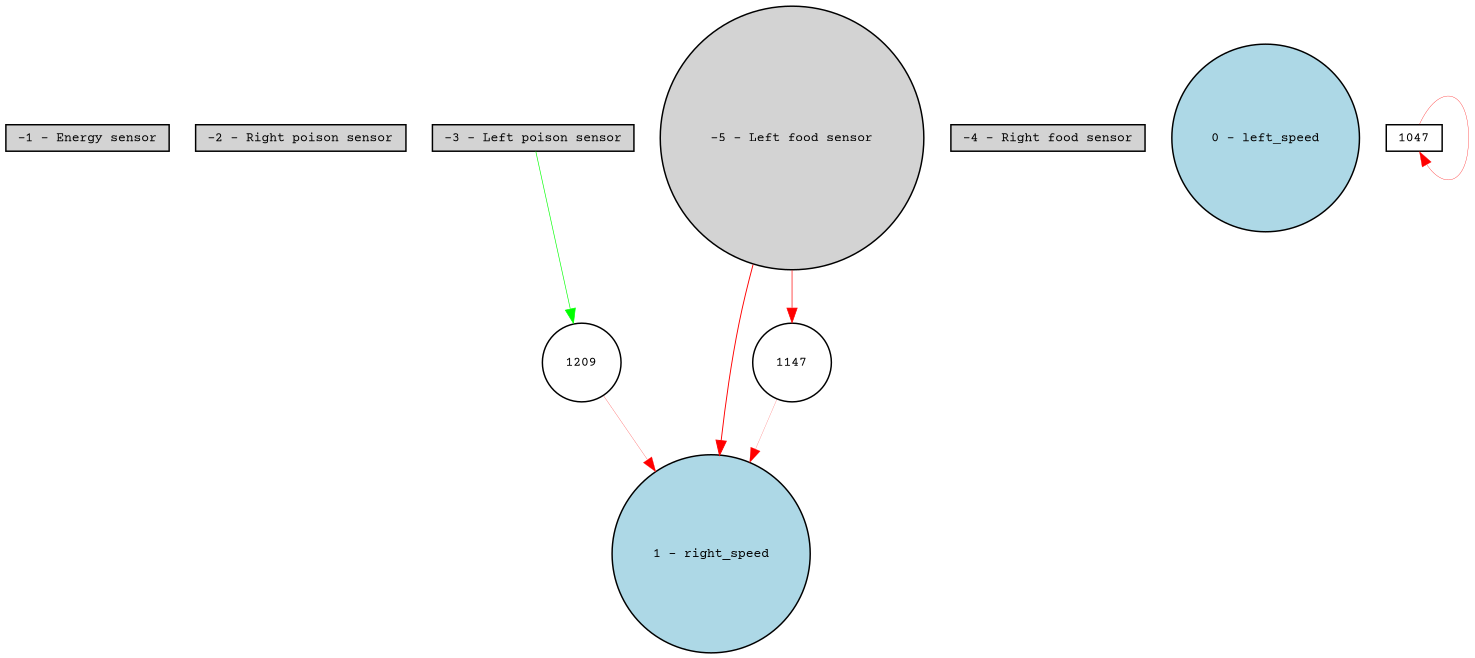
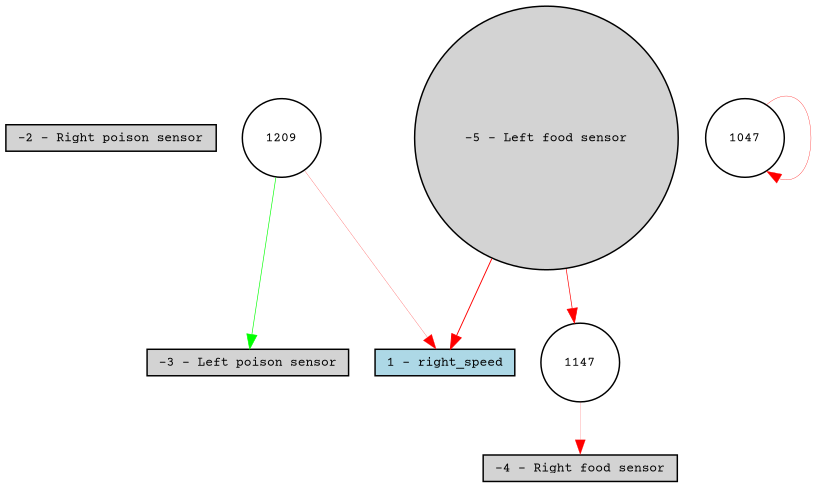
node "-1 - Energy sensor": removed
node "0 - left_speed": removed
node "1047": shape box -> circle
edge "-3 - Left poison sensor" -> "1209": reversed
edge "1147" -> "1 - right_speed": now "1147" -> "-4 - Right food sensor"
node "1 - right_speed": shape circle -> box
